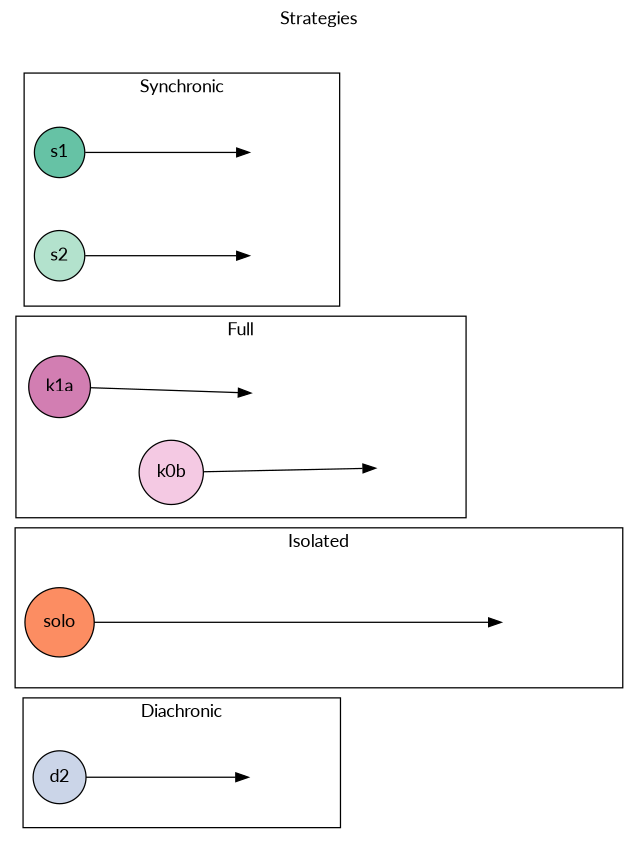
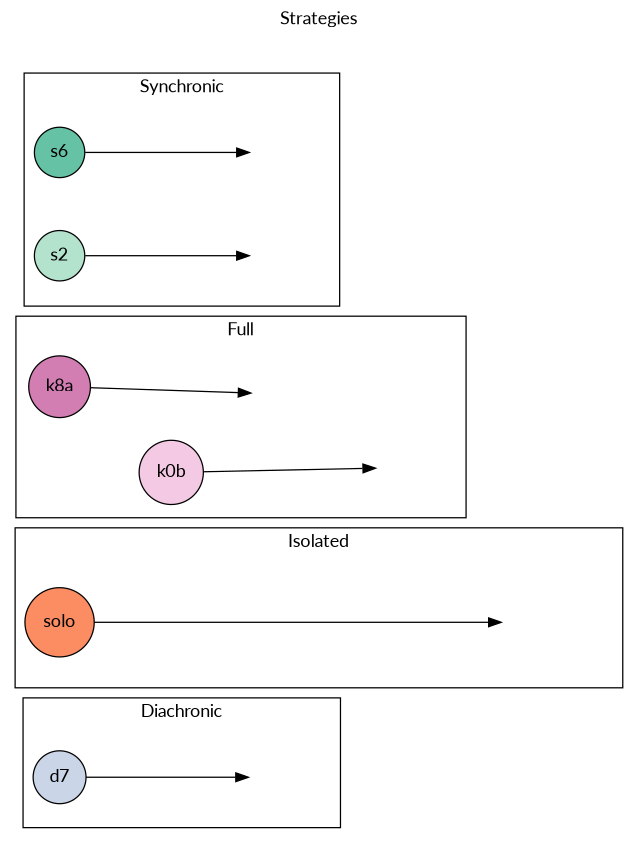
node "s1": label "s1" -> "s6"
node "k1a": label "k1a" -> "k8a"
node "d2": label "d2" -> "d7"
